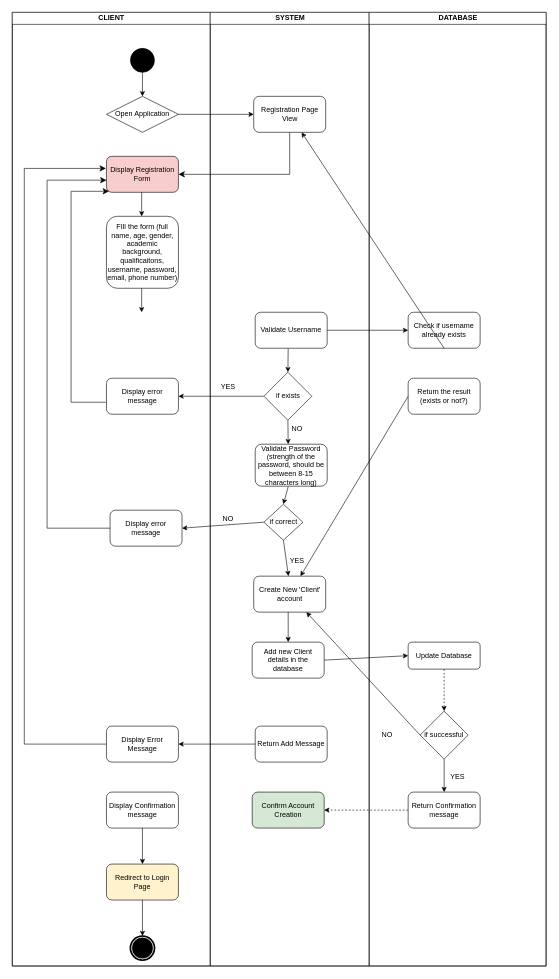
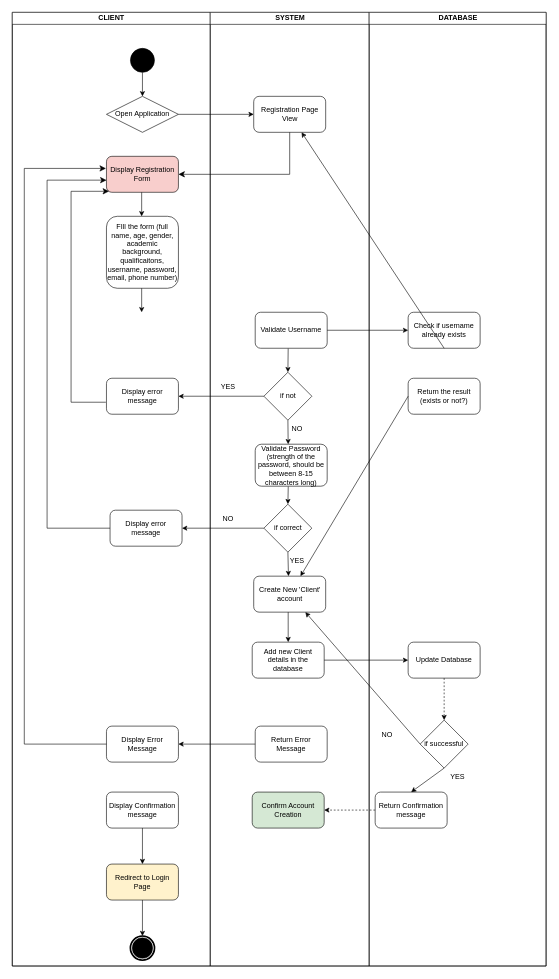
node "if exists": label "if exists" -> "if not"
node "if correct": size 39x36 -> 48x48
node "Update Database": size 72x27 -> 72x36
node "if successful": moved (444, 735) -> (444, 744)
node "Return Add Message": label "Return Add Message" -> "Return Error Message"
node "Return Confirmation message": moved (444, 810) -> (411, 810)
